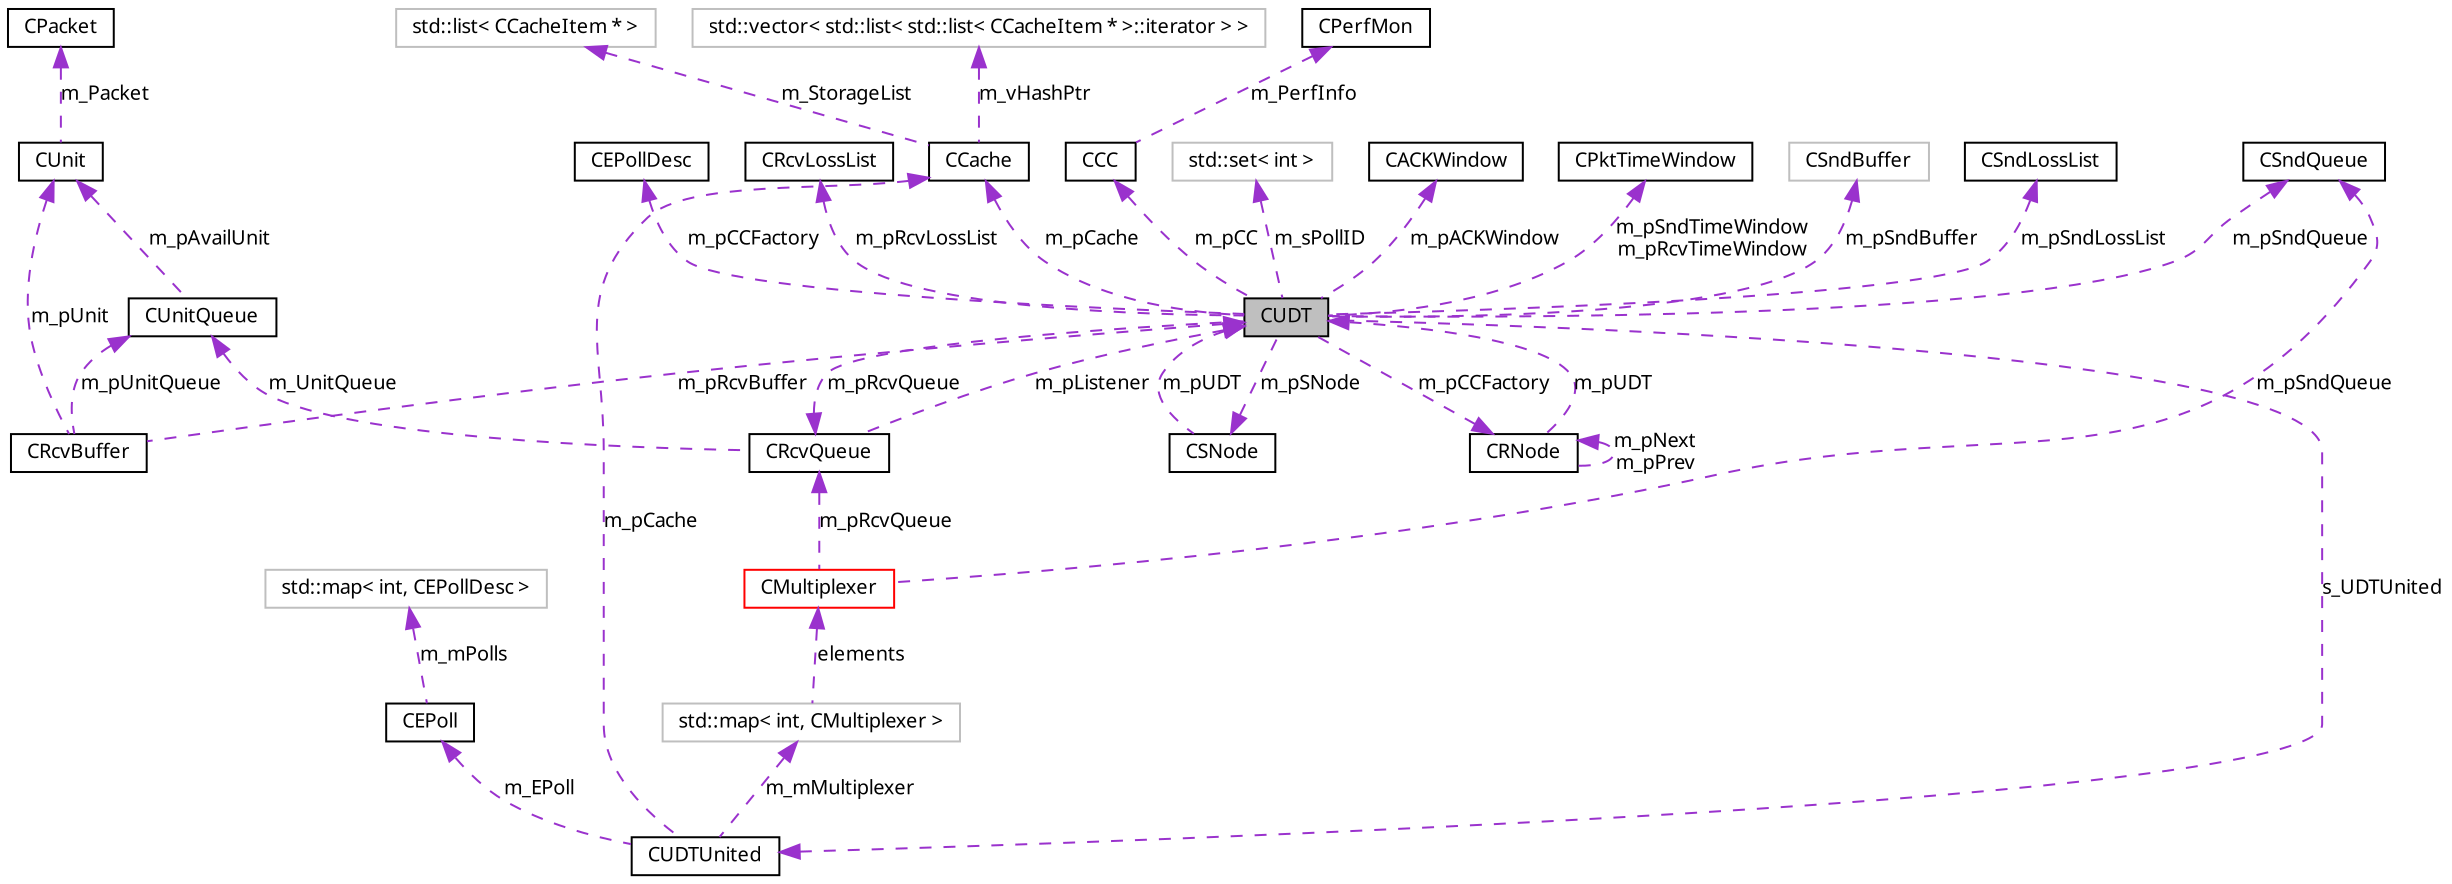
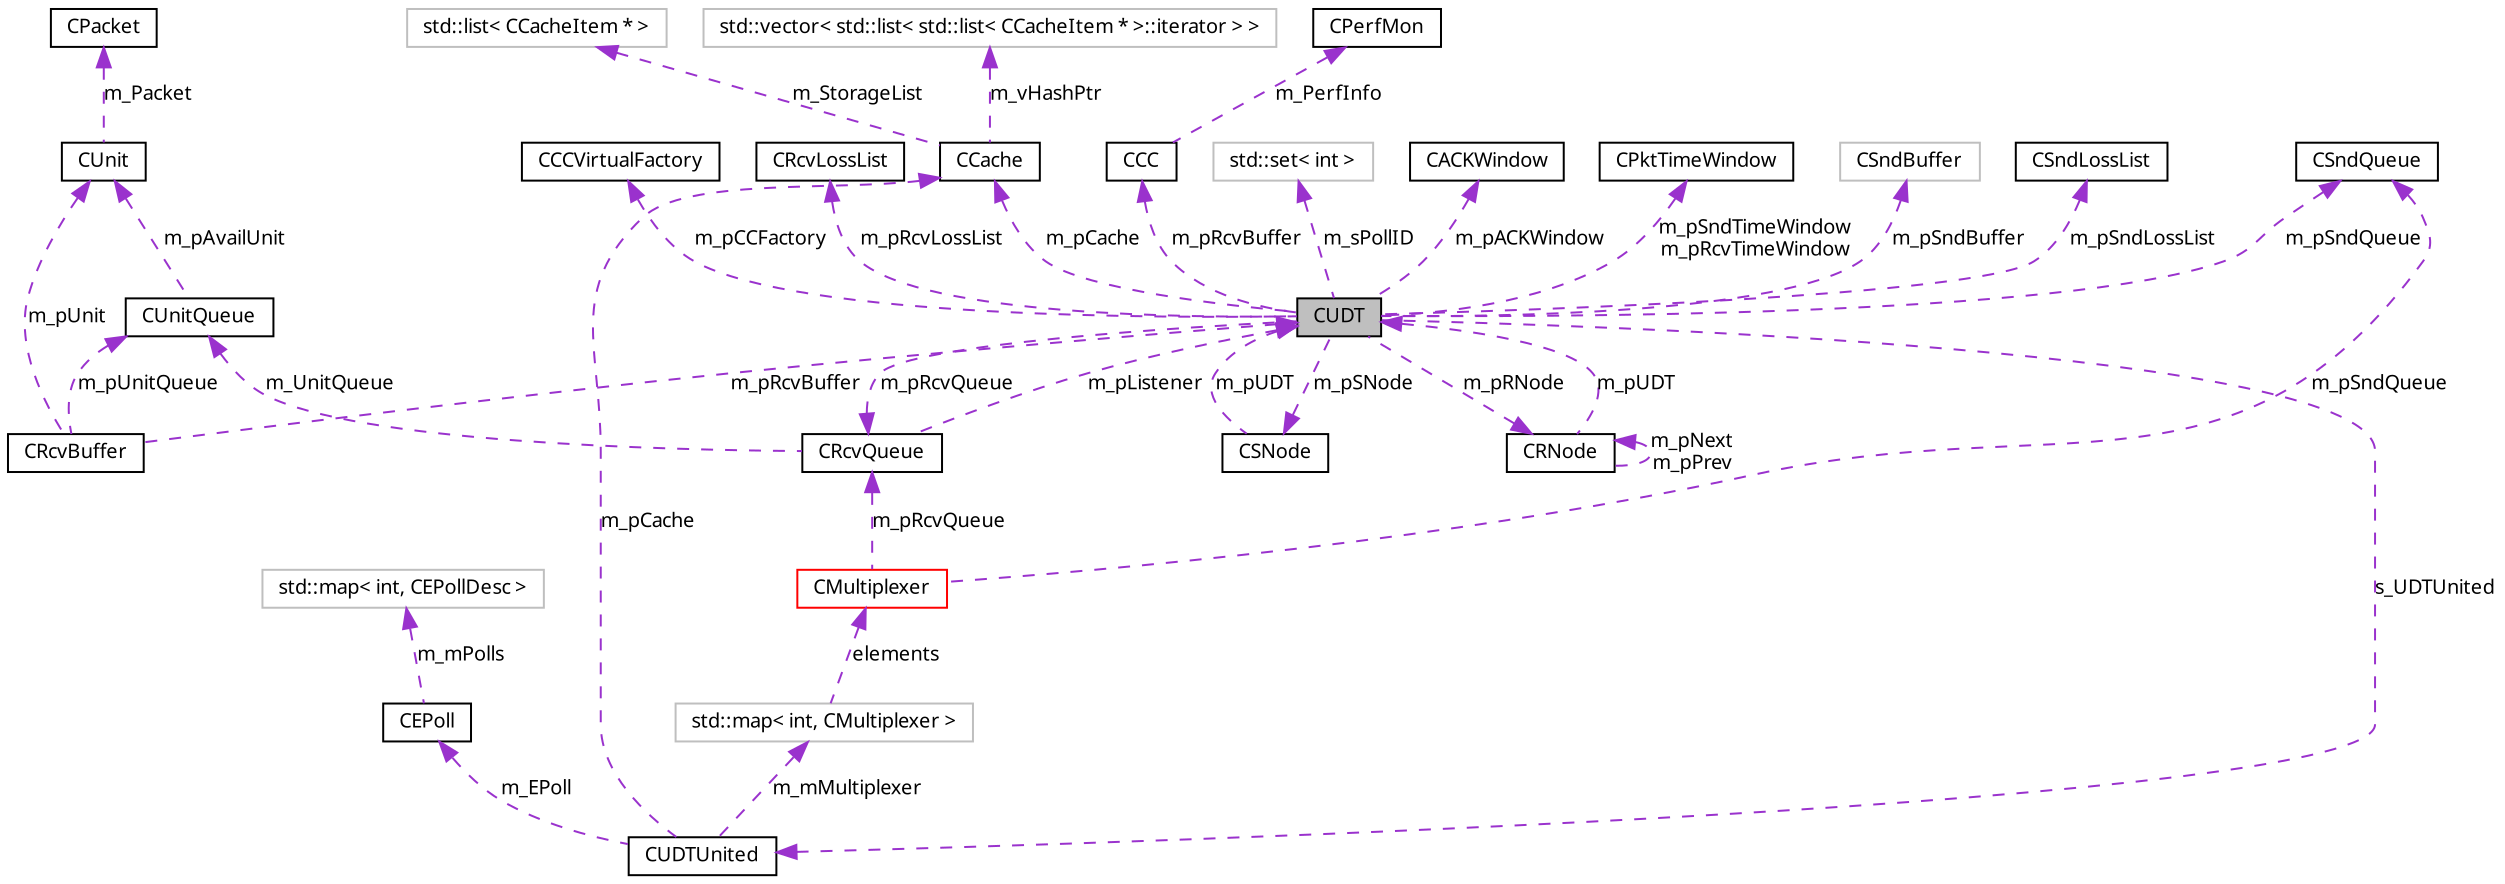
node "CEPollDesc": label "CEPollDesc" -> "CCCVirtualFactory"
edge "CUDT" -> "CCC": label "m_pCC" -> "m_pRcvBuffer"
edge "CUDT" -> "CRNode": label "m_pCCFactory" -> "m_pRNode"
